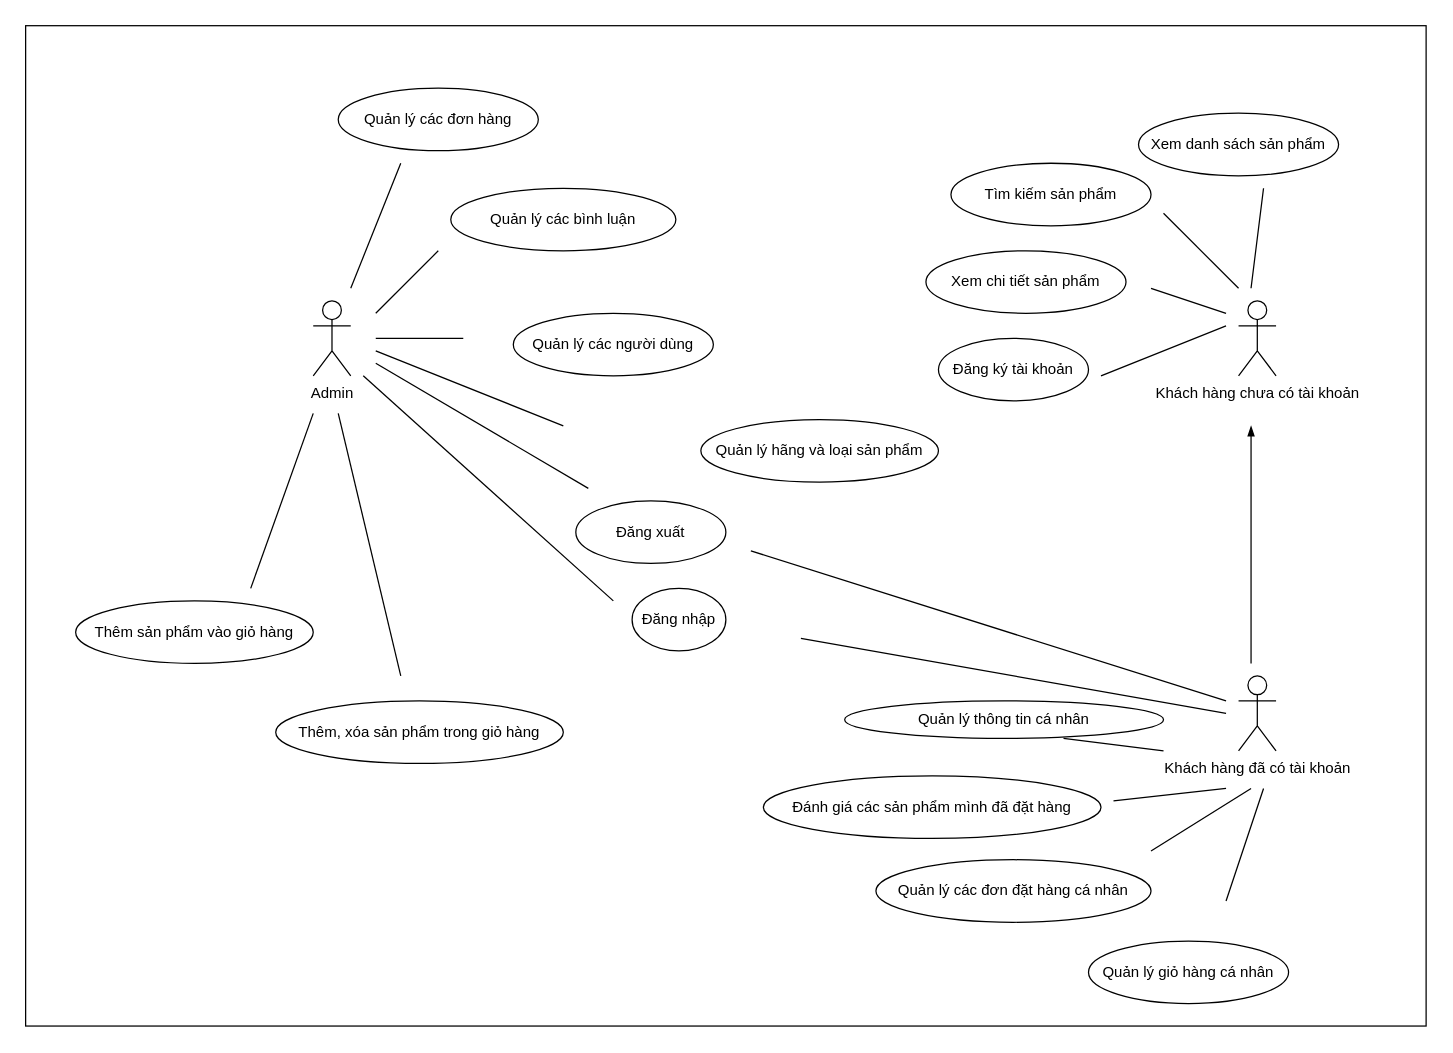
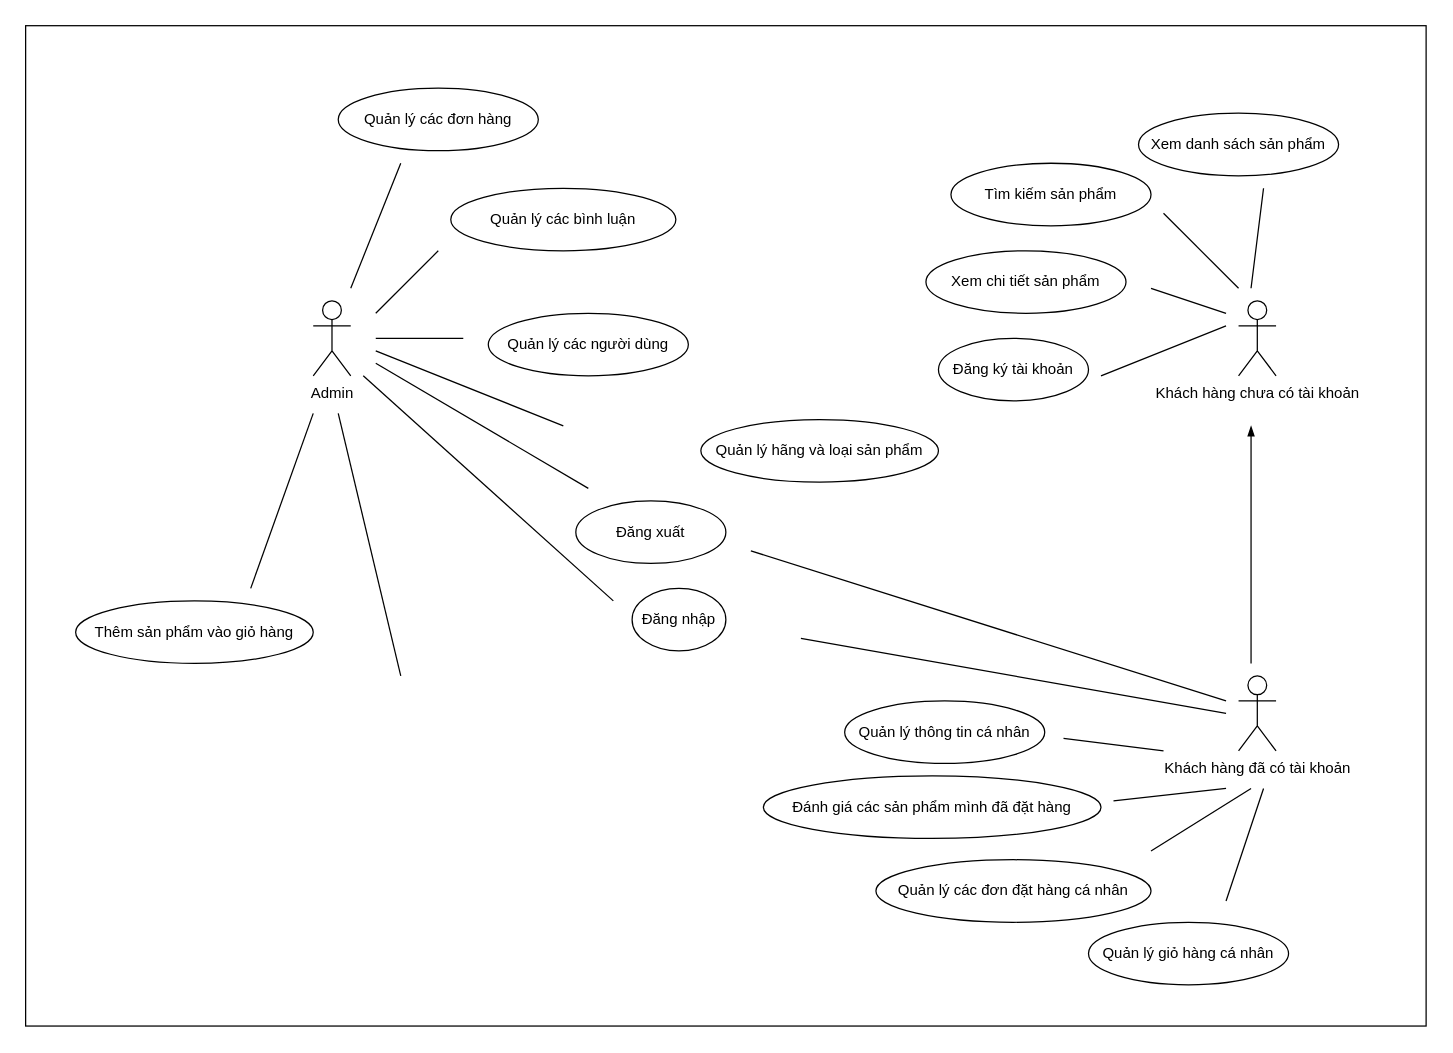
node "Quản lý các người dùng": moved (613, 344) -> (588, 344)
node "Quản lý thông tin cá nhân": size 319x38 -> 200x63
node "Thêm, xóa sản phẩm trong giỏ hàng": removed
node "Quản lý giỏ hàng cá nhân": moved (1188, 972) -> (1188, 953)
